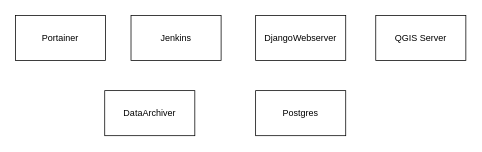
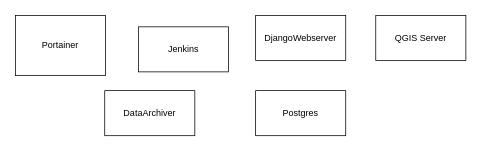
node "Portainer": size 90x45 -> 90x60
node "Jenkins": moved (176, 38) -> (183, 49)
